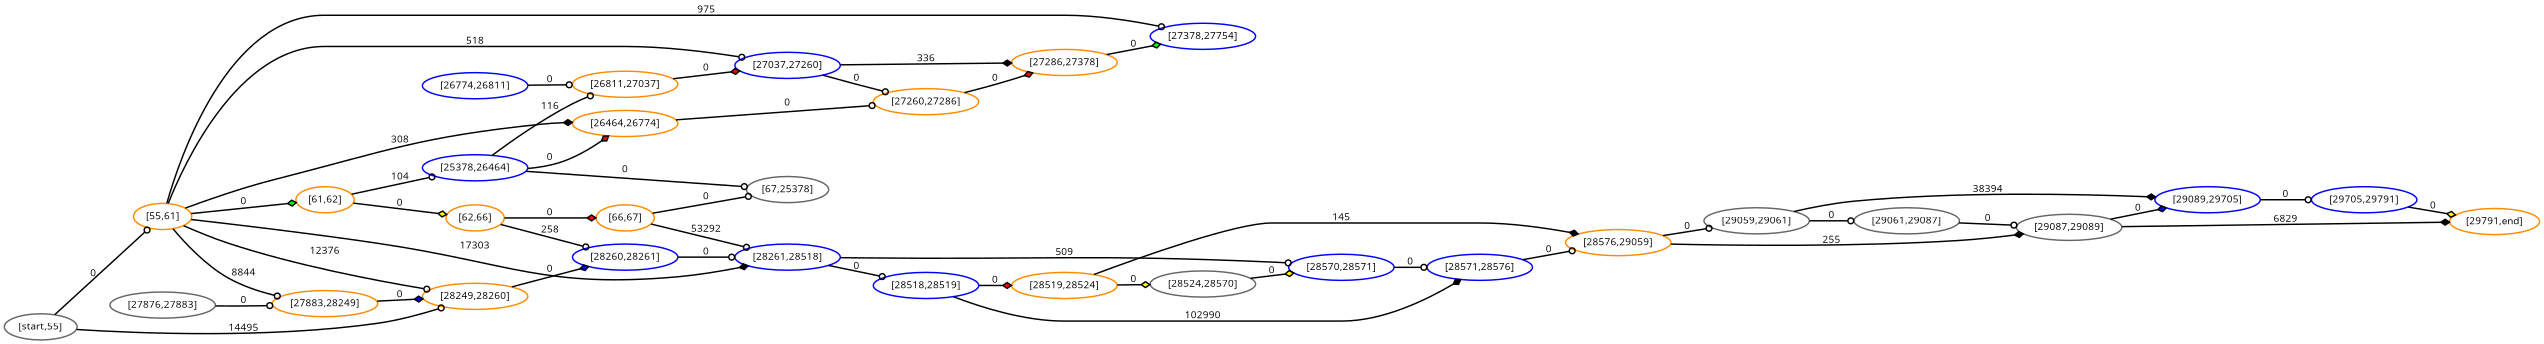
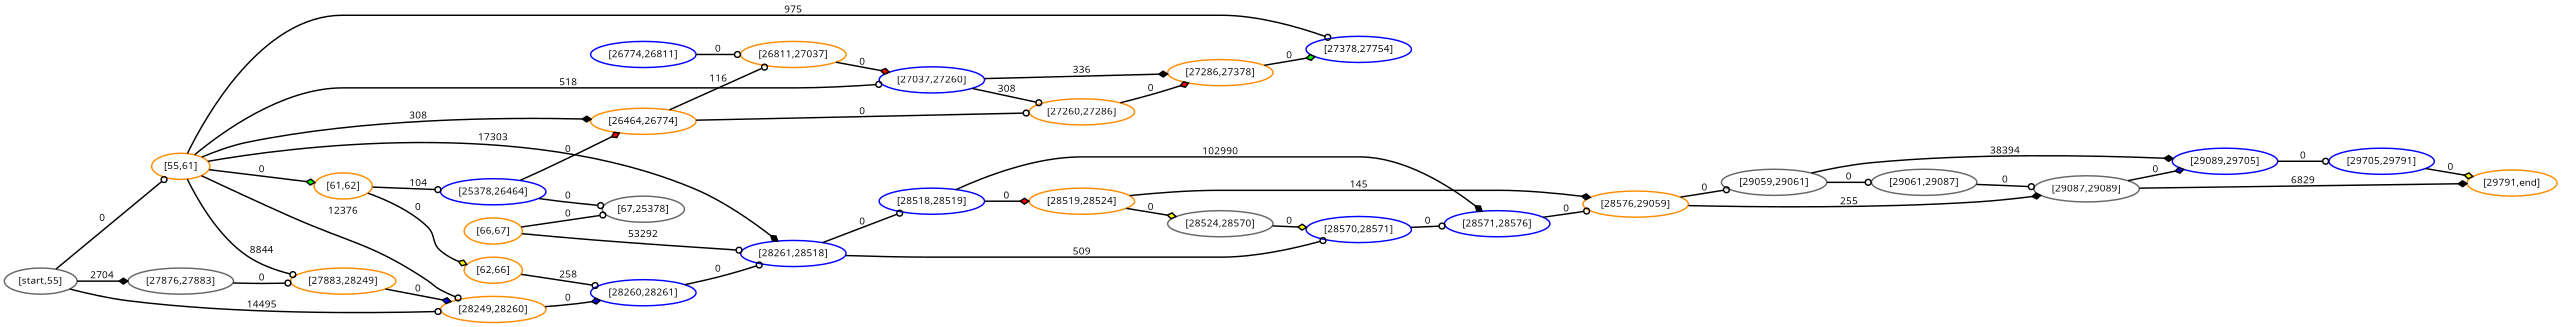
edge "[27037,27260]" -> "[27260,27286]": label "0" -> "308"
edge "[25378,26464]" -> "[26811,27037]": now "[26464,26774]" -> "[26811,27037]"
edge "[62,66]" -> "[66,67]": removed, label "0"
edge "[start,55]" -> "[27876,27883]": added, label "2704"
